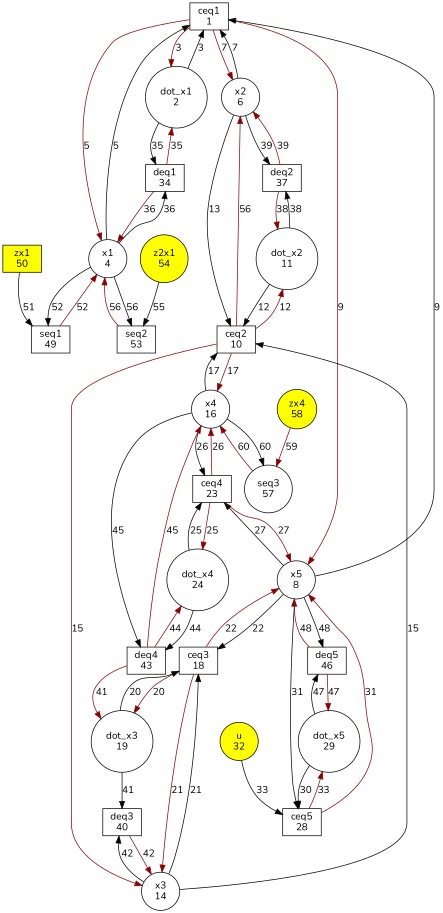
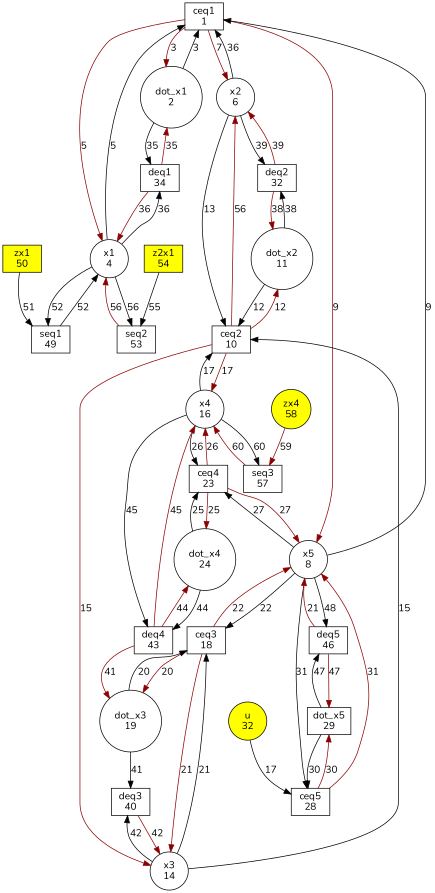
edge "x2 6" -> "ceq1 1": label "7" -> "36"
node "deq2 37": label "deq2 37" -> "deq2 32"
node "z2x1 54": shape circle -> box
edge "seq1 49" -> "x1 4": color red4 -> black
node "seq3 57": shape circle -> box
edge "deq5 46" -> "x5 8": label "48" -> "21"
node "dot_x5 29": shape circle -> box
edge "u 32" -> "ceq5 28": label "33" -> "17"
edge "ceq5 28" -> "dot_x5 29": label "33" -> "30"
